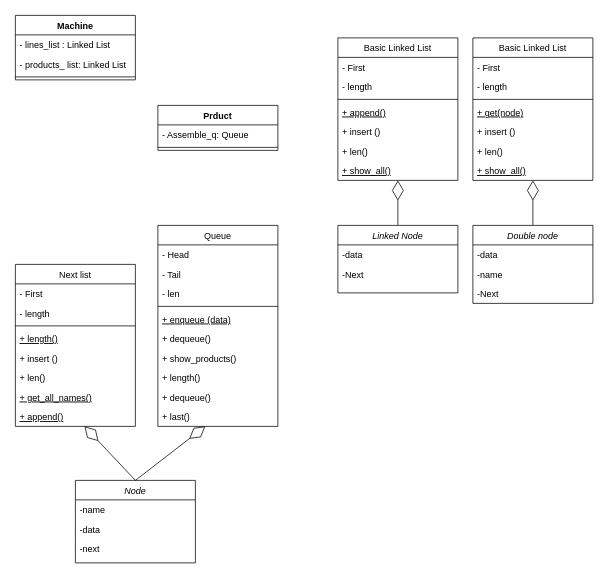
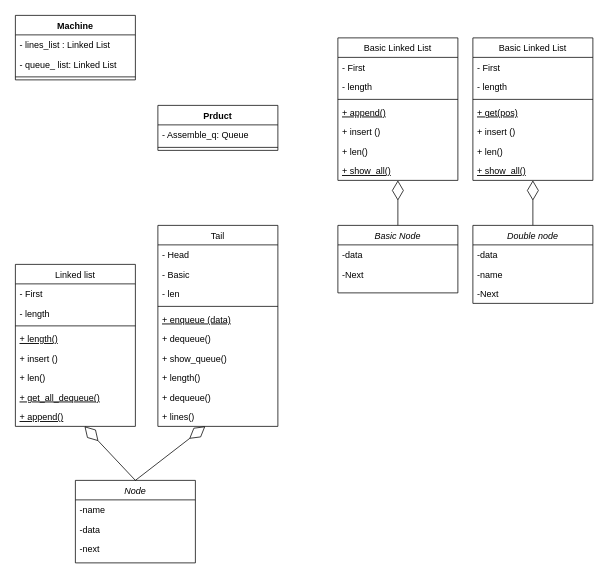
node "- products_ list: Linked List": label "- products_ list: Linked List" -> "- queue_ list: Linked List"
node "+ get(node)": label "+ get(node)" -> "+ get(pos)"
node "Queue": label "Queue" -> "Tail"
node "Linked Node": label "Linked Node" -> "Basic Node"
node "Next list": label "Next list" -> "Linked list"
node "- Tail": label "- Tail" -> "- Basic"
node "+ show_products()": label "+ show_products()" -> "+ show_queue()"
node "+ get_all_names()": label "+ get_all_names()" -> "+ get_all_dequeue()"
node "+ last()": label "+ last()" -> "+ lines()"
